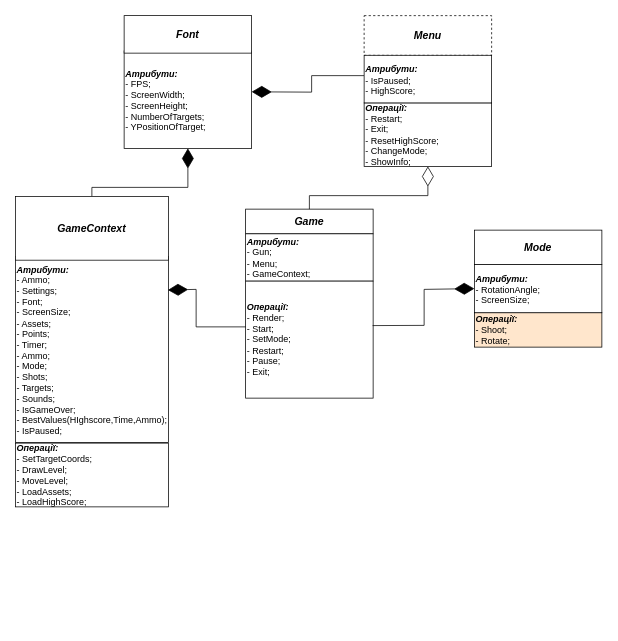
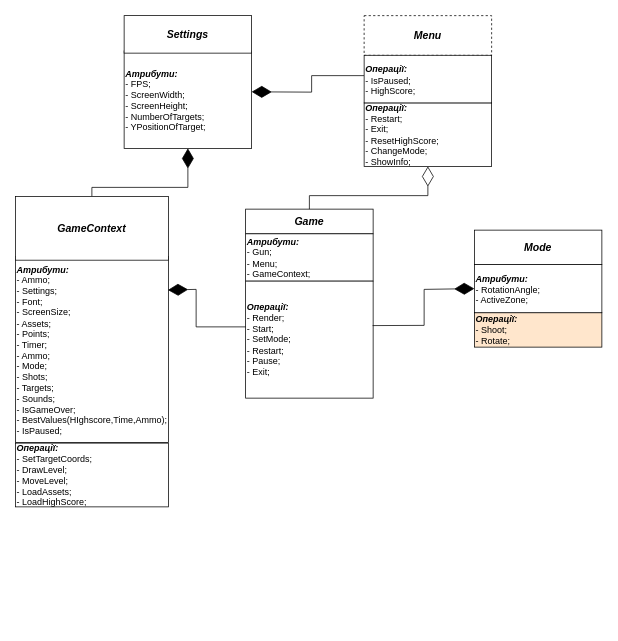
node "Font": label "Font" -> "Settings"
node "Атрибути: - IsPaused; - HighScore;": label "Атрибути: - IsPaused; - HighScore;" -> "Операції: - IsPaused; - HighScore;"
node "Атрибути: - RotationAngle; - ScreenSize;": label "Атрибути: - RotationAngle; - ScreenSize;" -> "Атрибути: - RotationAngle; - ActiveZone;"
